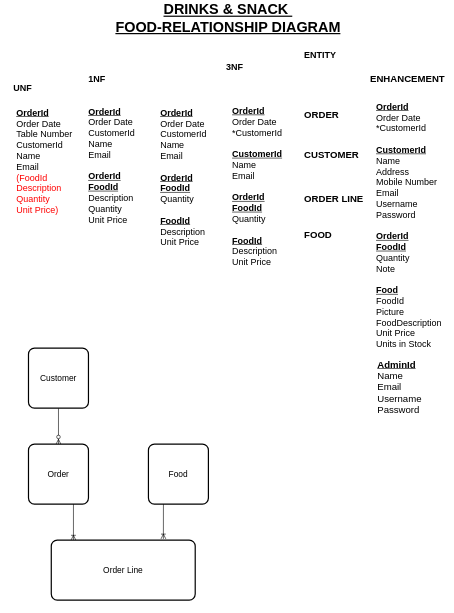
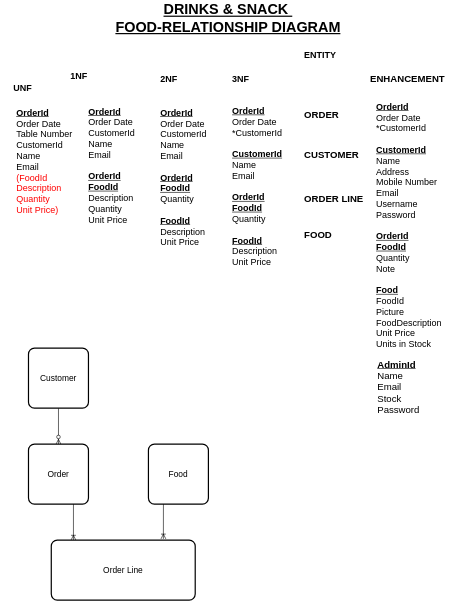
node "3NF": moved (237, 66) -> (243, 78)
node "1NF": moved (99, 78) -> (81, 75)
node "2NF": added
node "AdminId Name Email Username Password": label "AdminId Name Email Username Password" -> "AdminId Name Email Stock Password"
